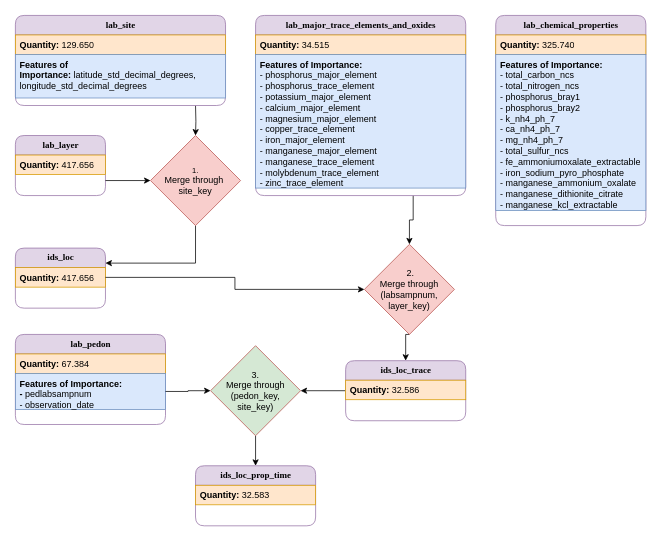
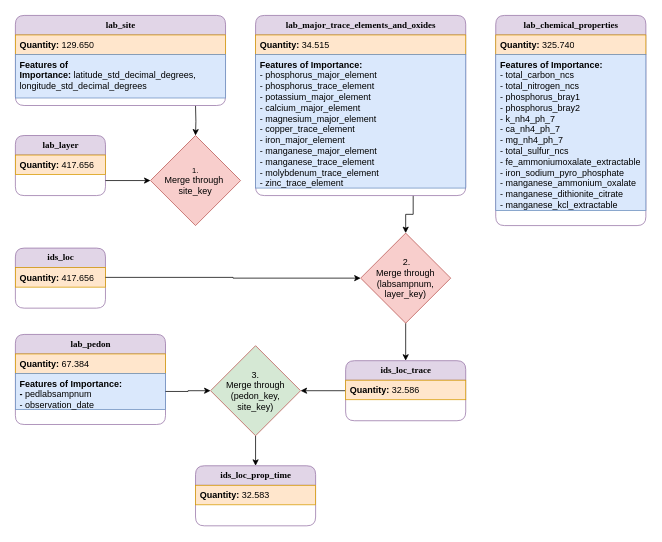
edge "1. Merge through site_key" -> "ids_loc": removed
node "2. Merge through (labsampnum, layer_key)": moved (409, 289) -> (405, 278)
